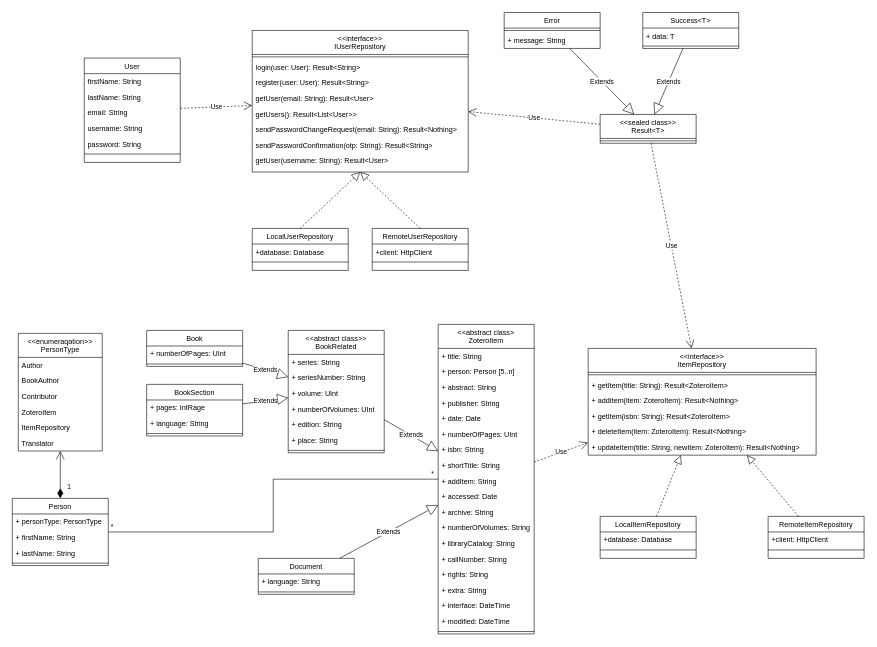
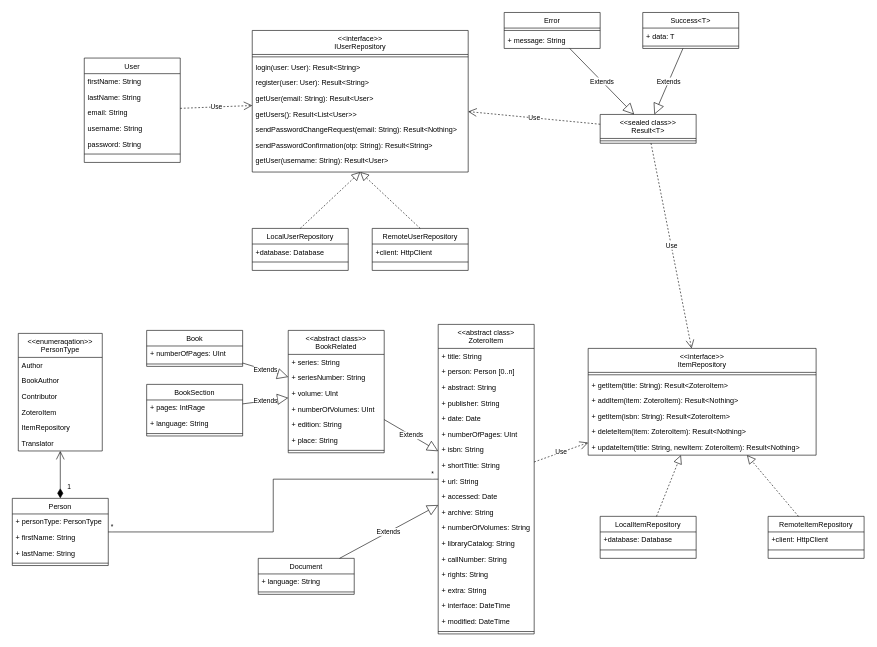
node "+ person: Person [5..n]": label "+ person: Person [5..n]" -> "+ person: Person [0..n]"
node "+ addItem: String": label "+ addItem: String" -> "+ url: String"
